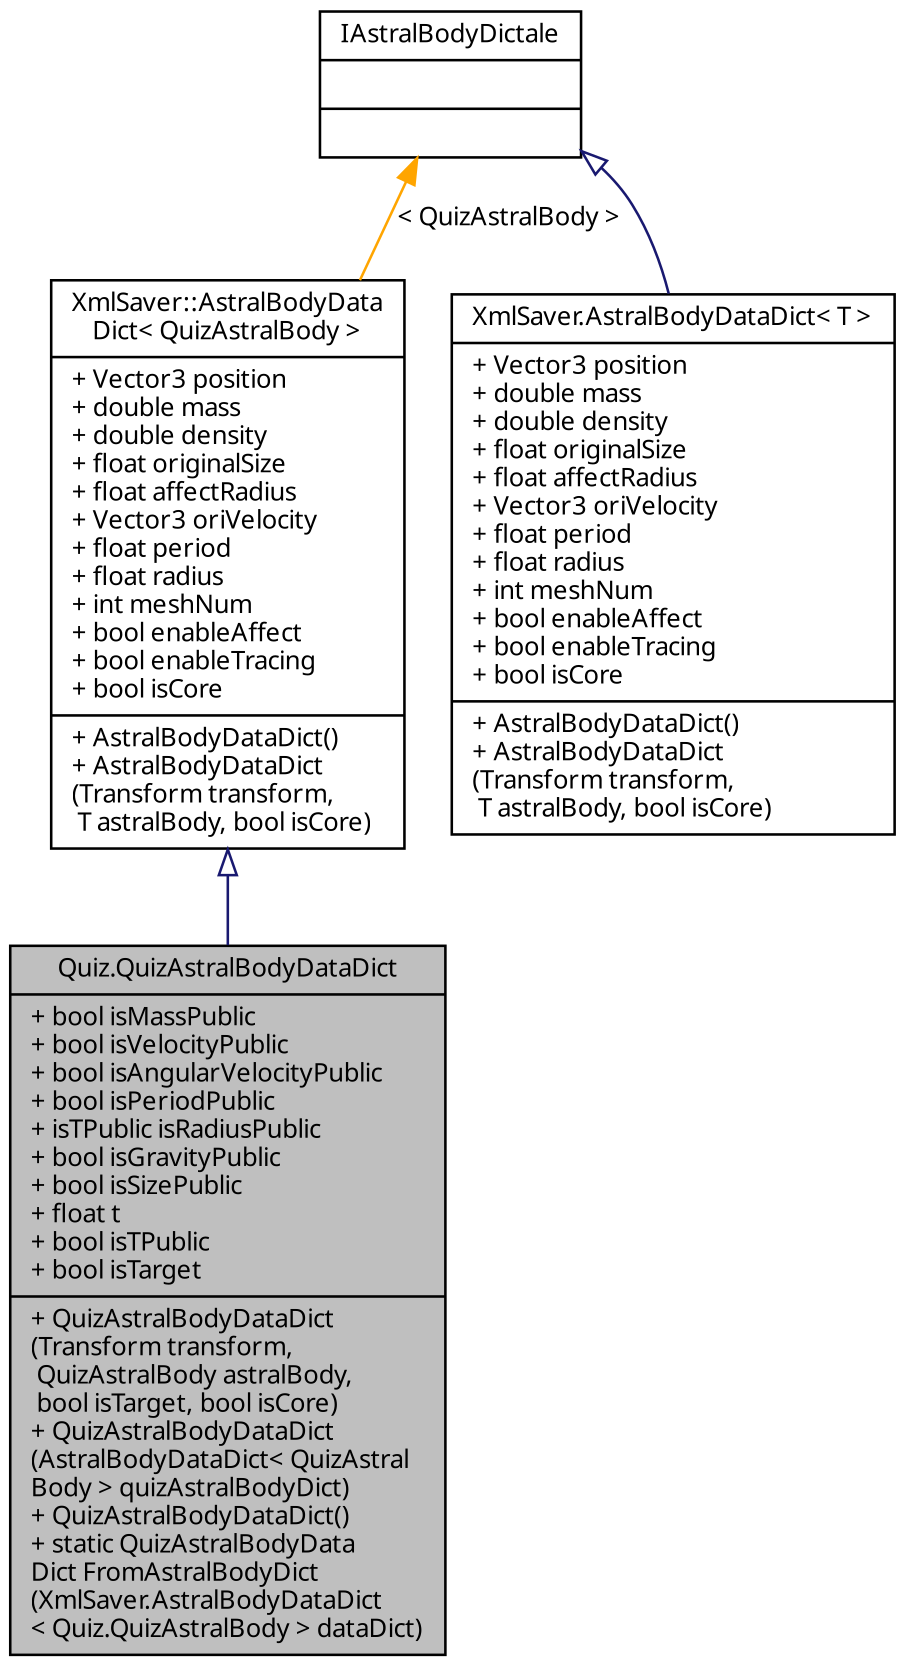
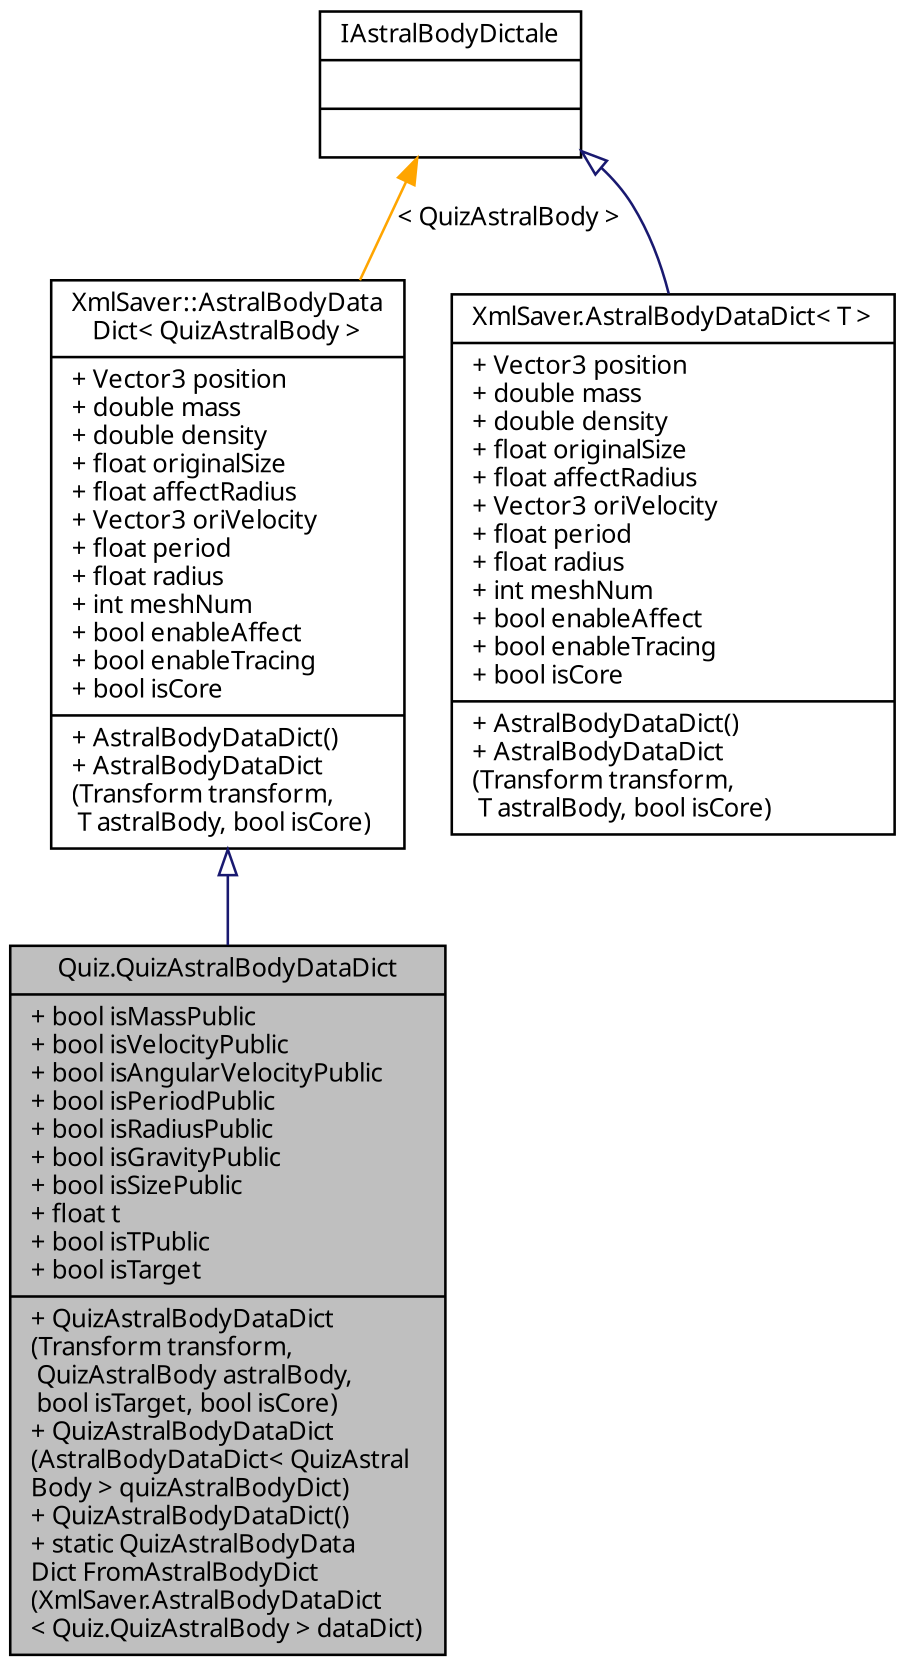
node "Quiz.QuizAstralBodyDataDict": text "+ isTPublic isRadiusPublic" -> "+ bool isRadiusPublic"
